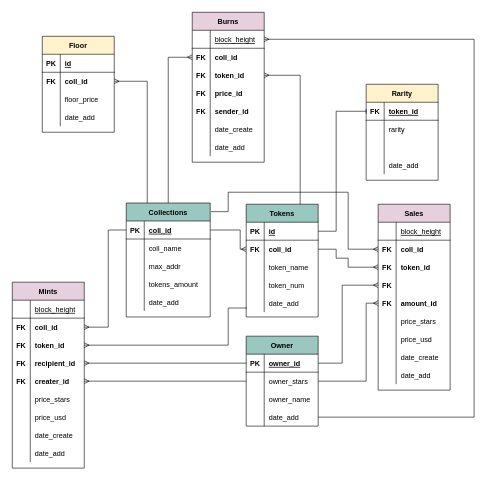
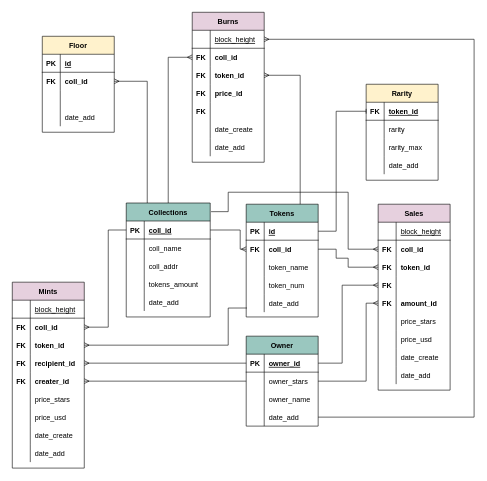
node "floor_price": removed
node "sender_id": removed
node "rarity_max": added
node "max_addr": label "max_addr" -> "coll_addr"
